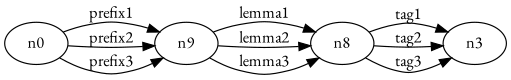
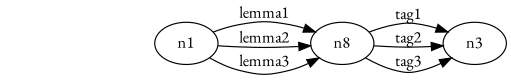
node "n0": removed
node "n9": label "n9" -> "n1"
